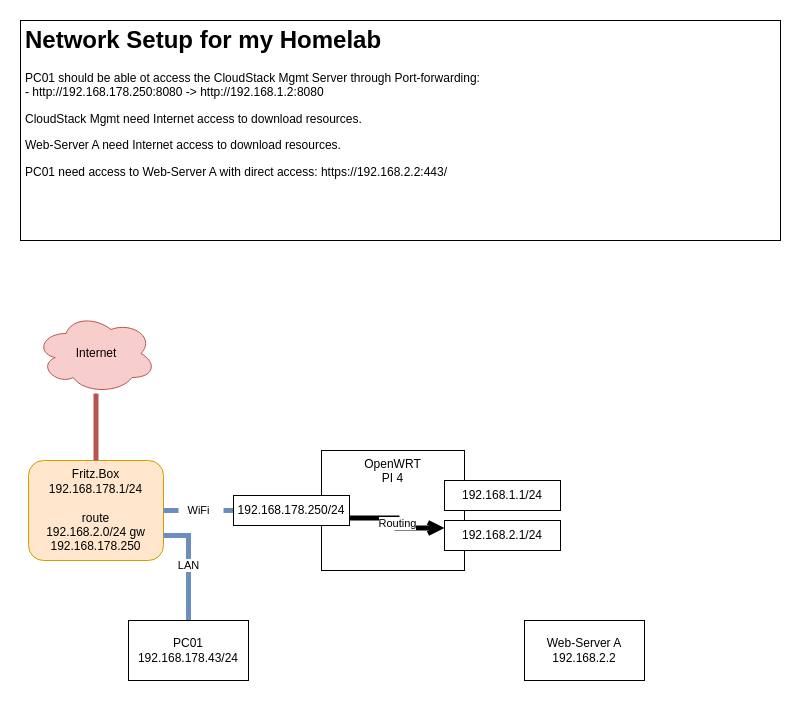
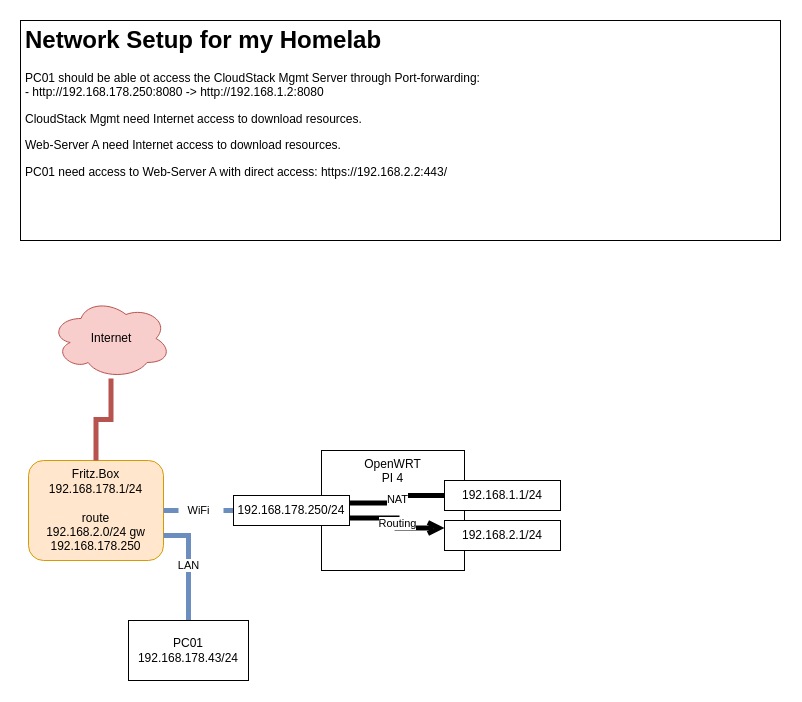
node "Internet": moved (96, 354) -> (111, 339)
edge "192.168.1.1/24" -- "192.168.178.250/24": added, label "NAT"
node "Web-Server A 192.168.2.2": removed
